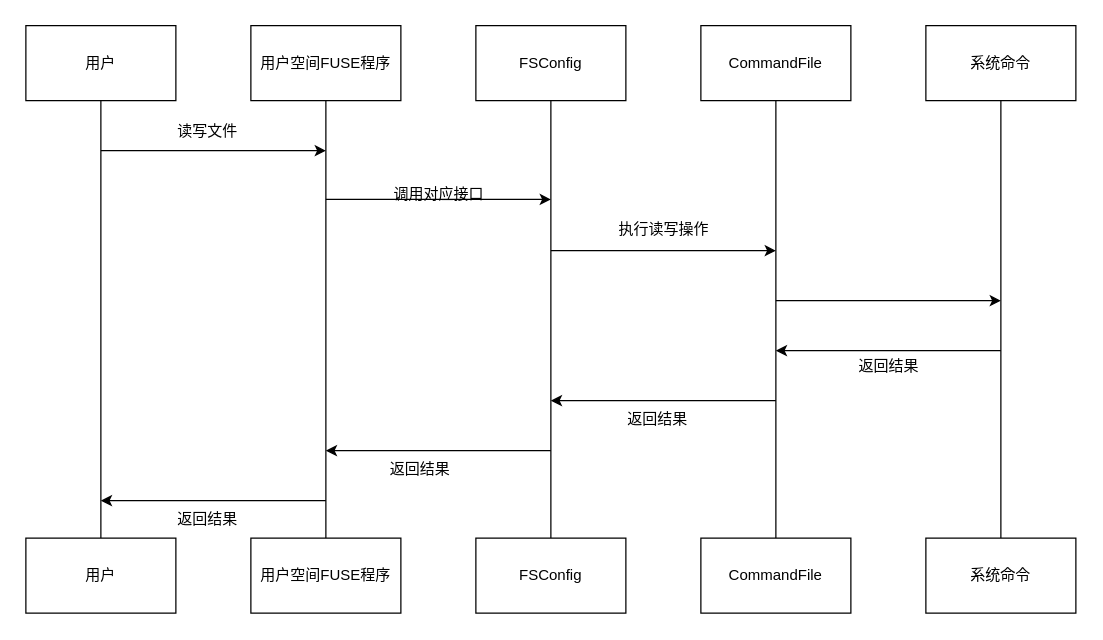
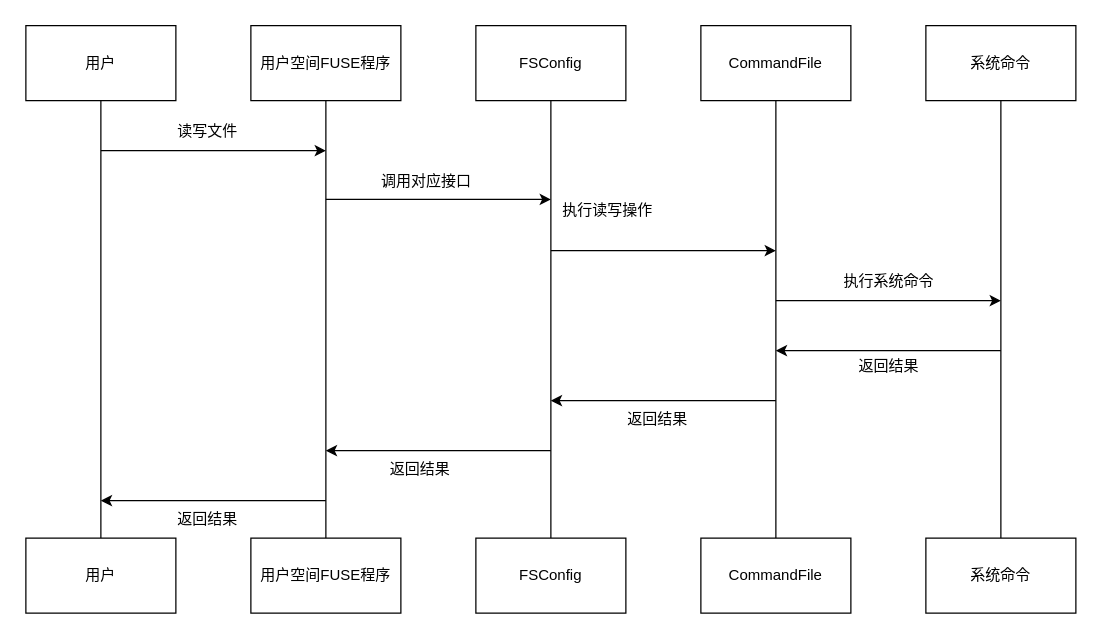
node "调用对应接口": moved (438, 194) -> (426, 182)
node "执行读写操作": moved (663, 229) -> (607, 211)
node "执行系统命令": added
